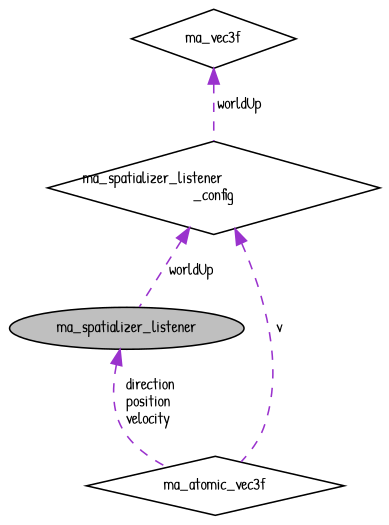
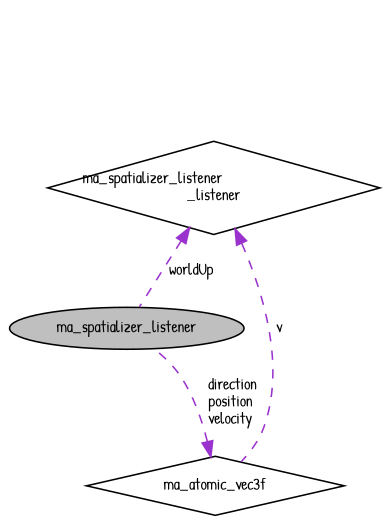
node "ma_vec3f": removed
node "ma_spatializer_listener _config": label "ma_spatializer_listener _config" -> "ma_spatializer_listener _listener"
edge "ma_atomic_vec3f" -> "ma_spatializer_listener": reversed
